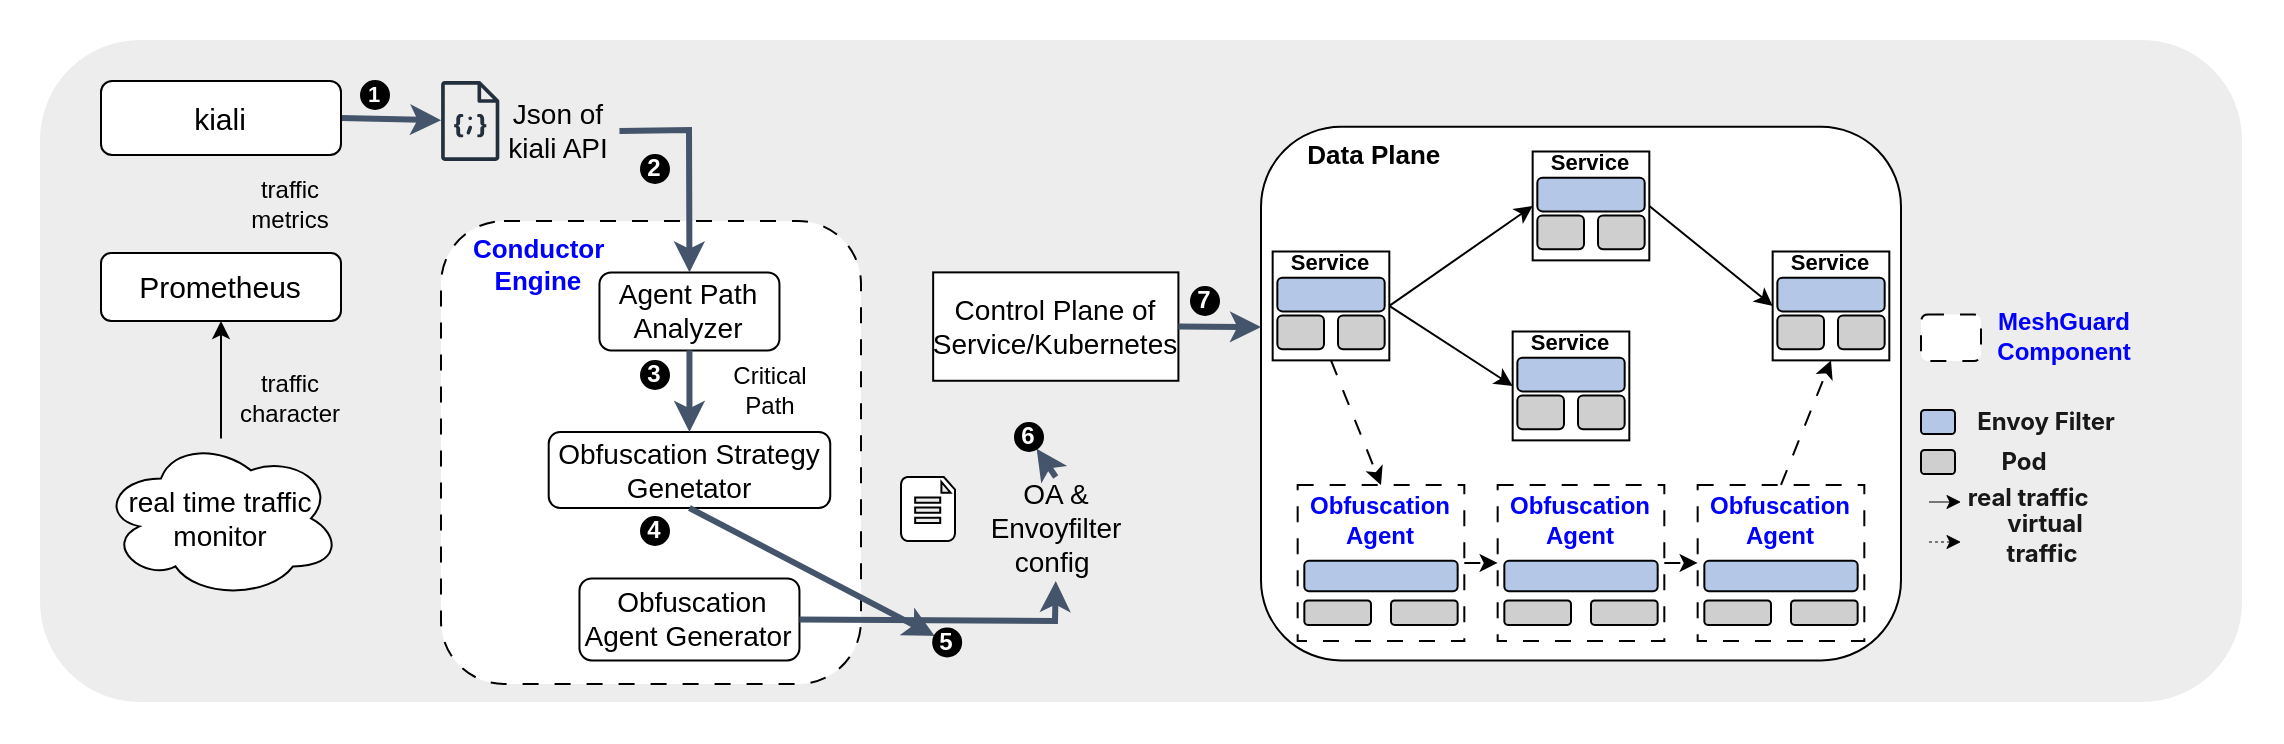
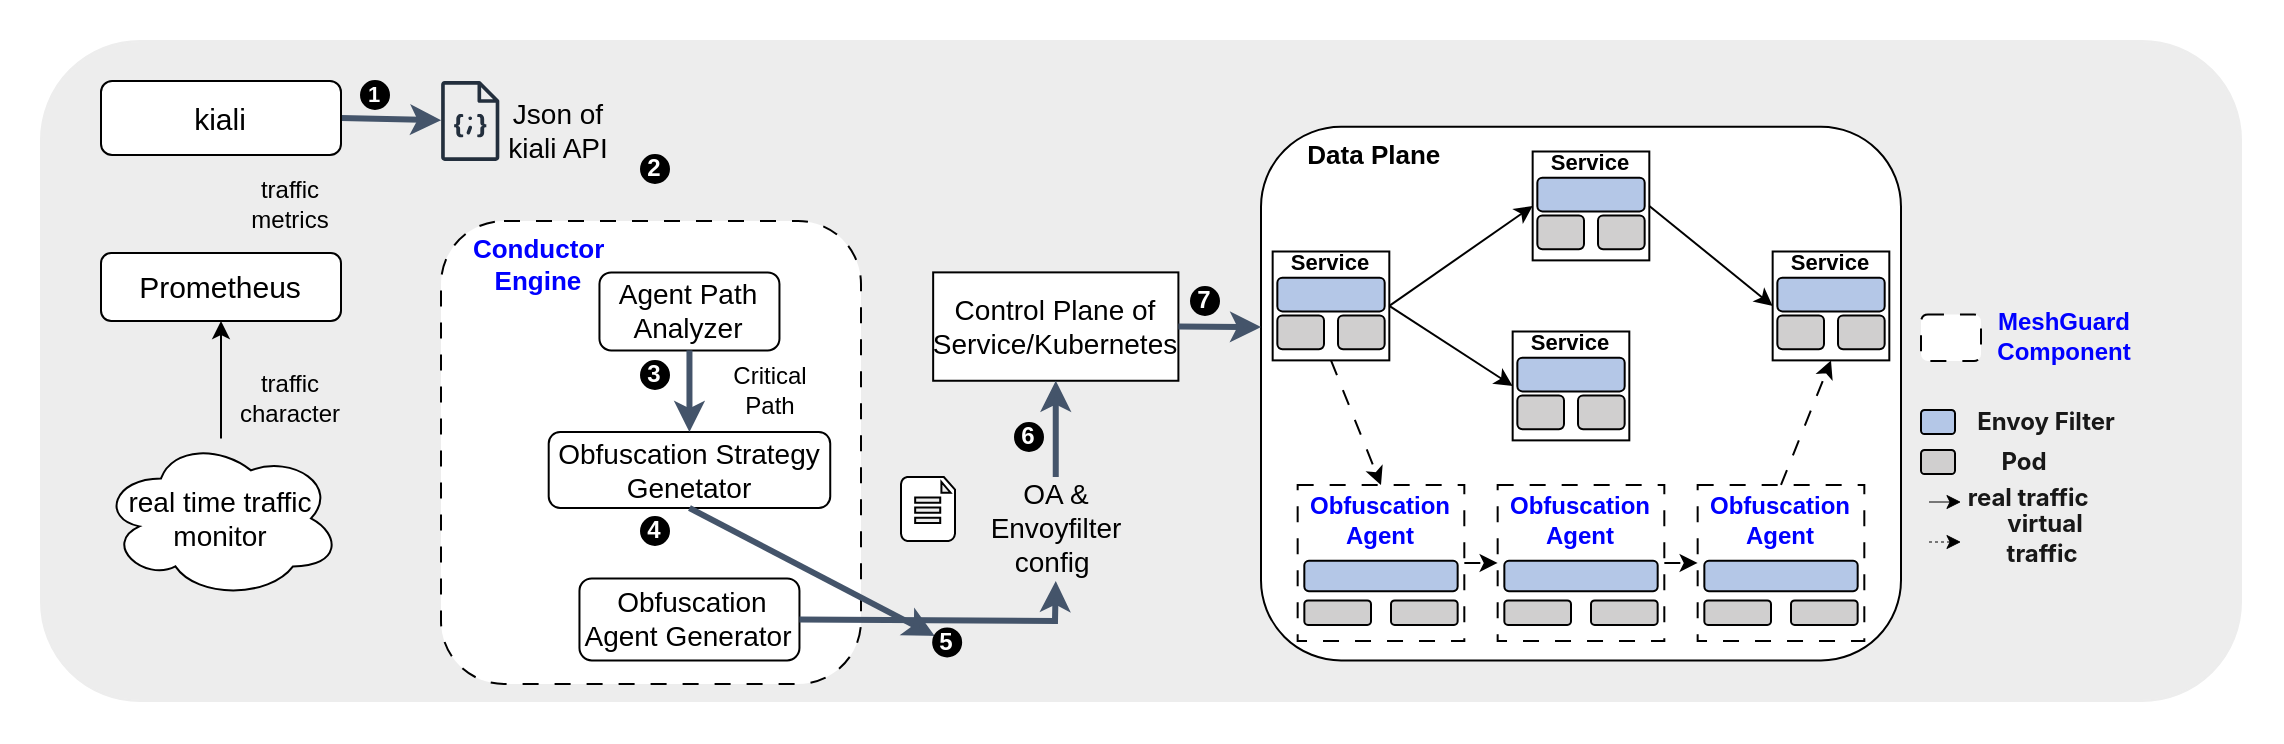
edge "Json of kiali API" -> "Agent Path Analyzer": removed
edge "OA & Envoyfilter config" -> "6": now "OA & Envoyfilter config" -> "Control Plane of Service/Kubernetes"
